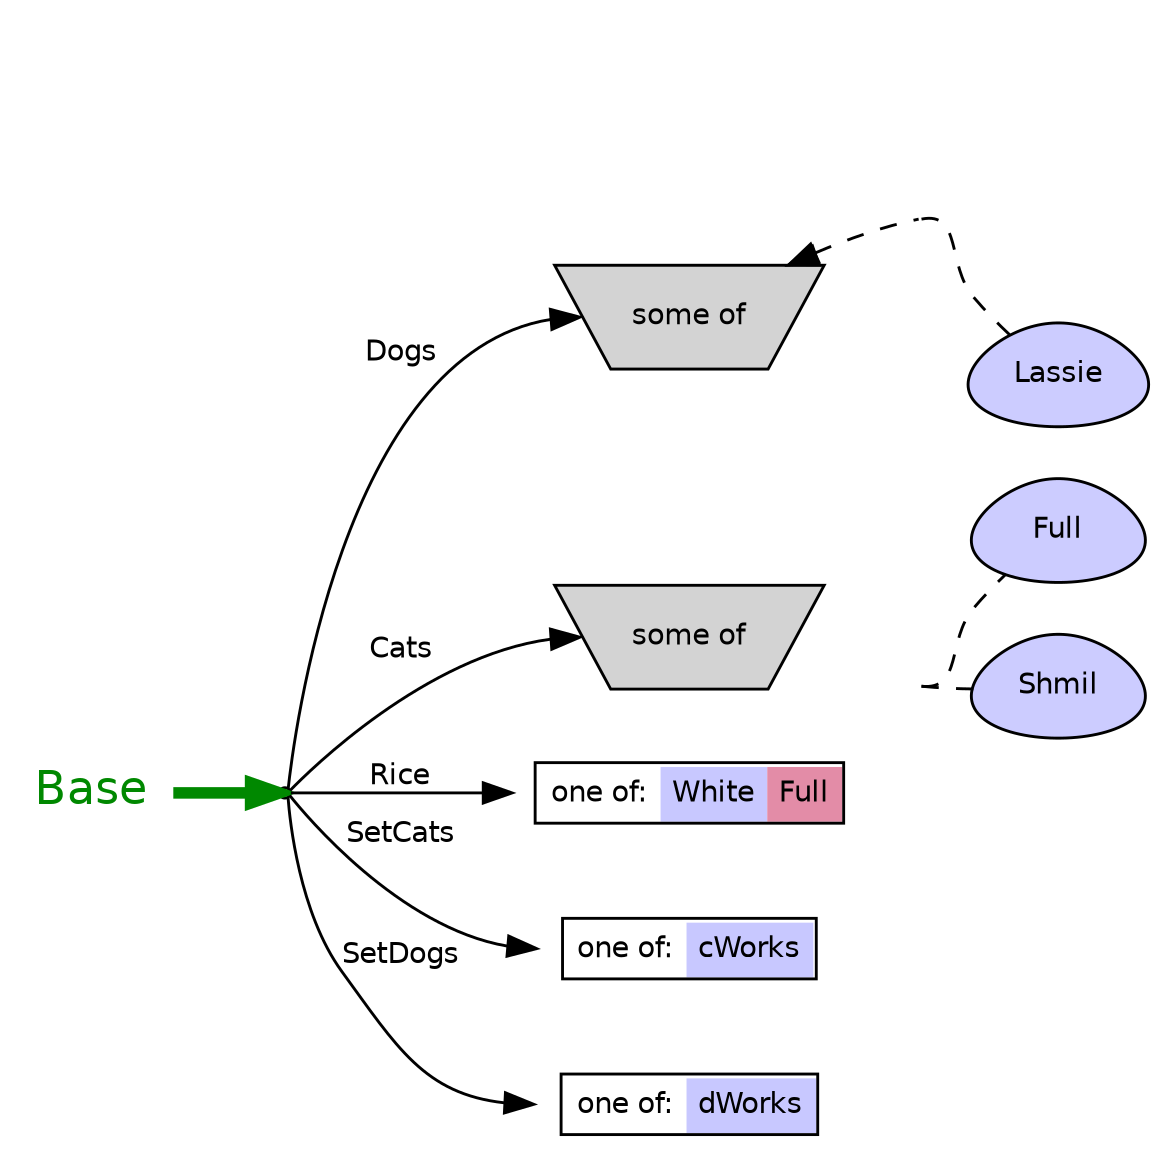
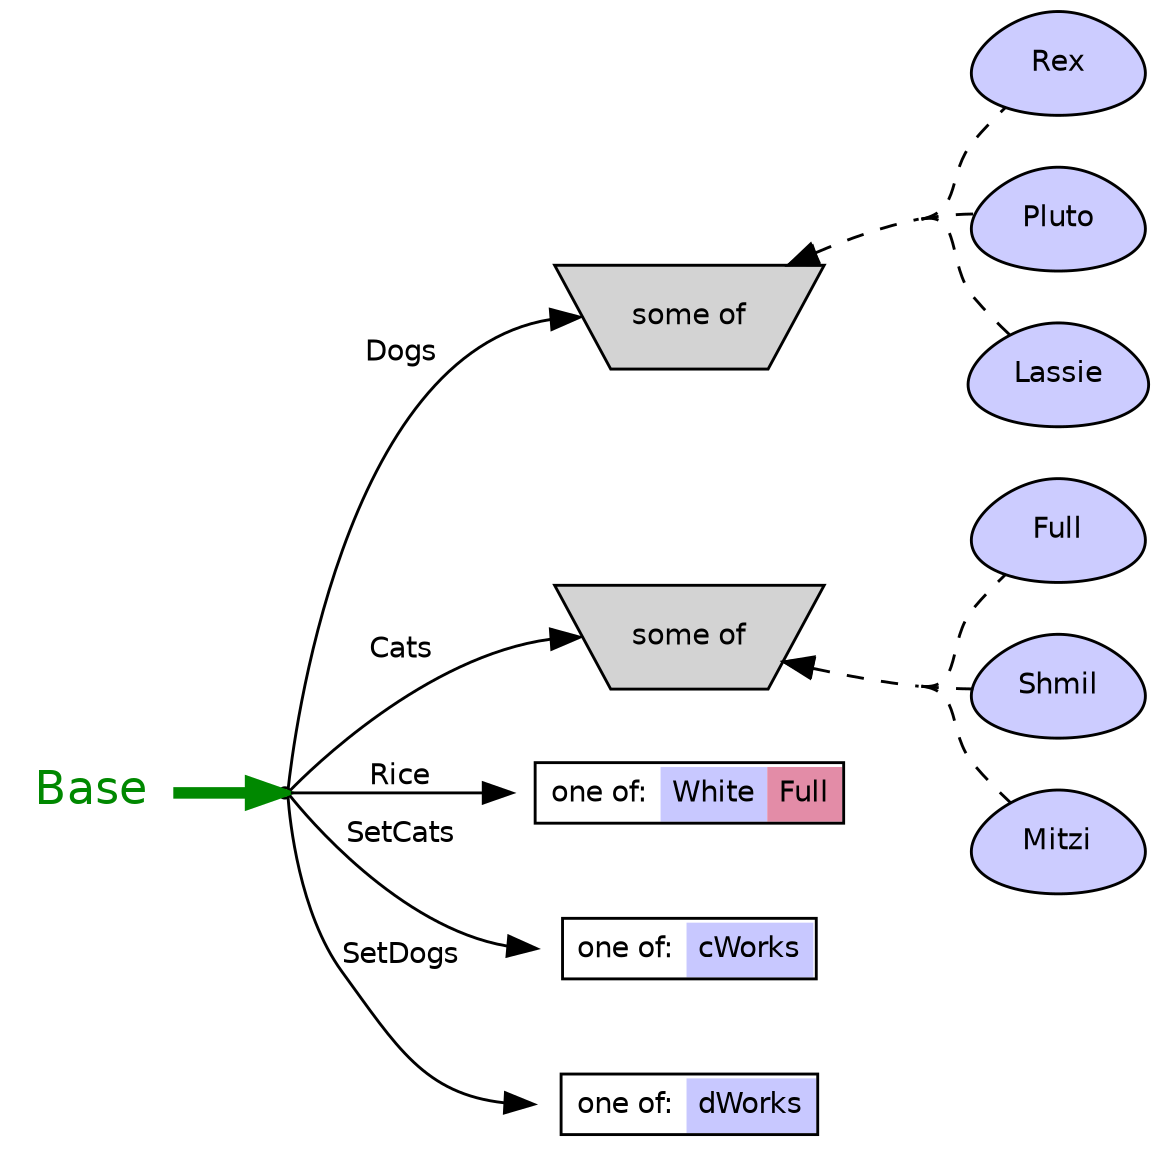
node "Rex": added
node "Pluto": added
node "Mitzi": added
